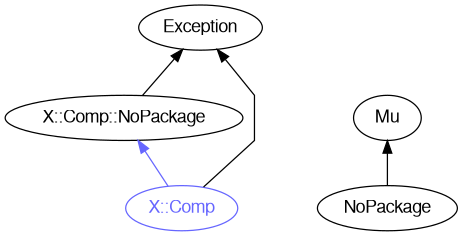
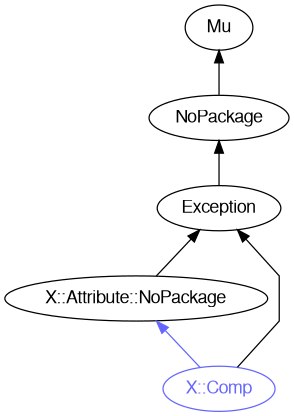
node "X::Comp::NoPackage": label "X::Comp::NoPackage" -> "X::Attribute::NoPackage"
edge "Exception" -> "NoPackage": added
